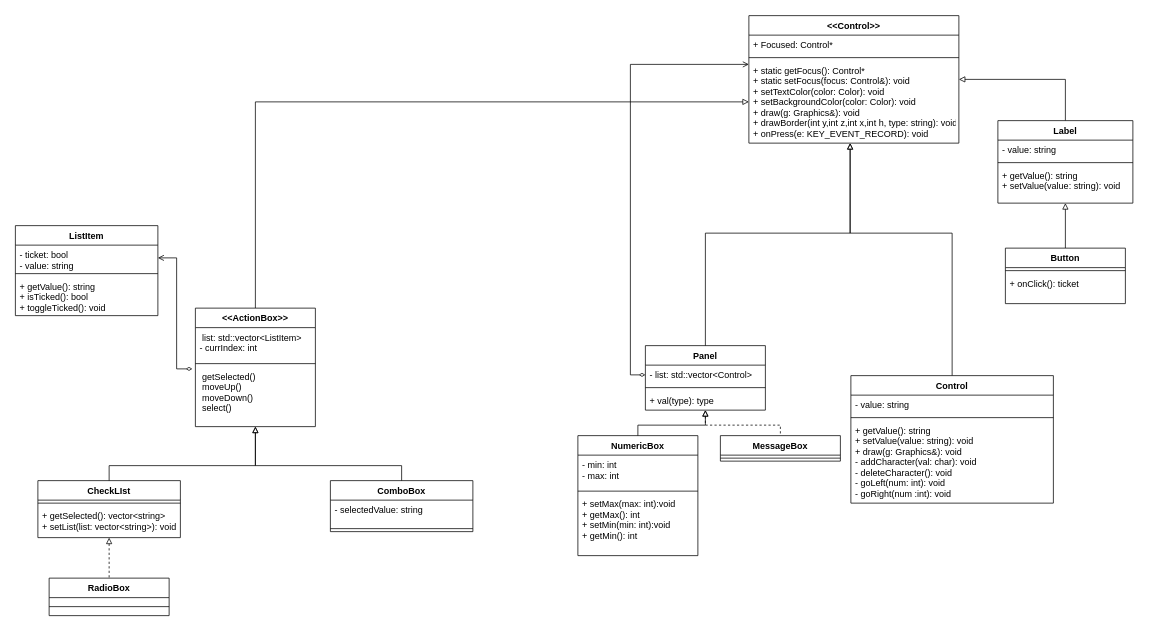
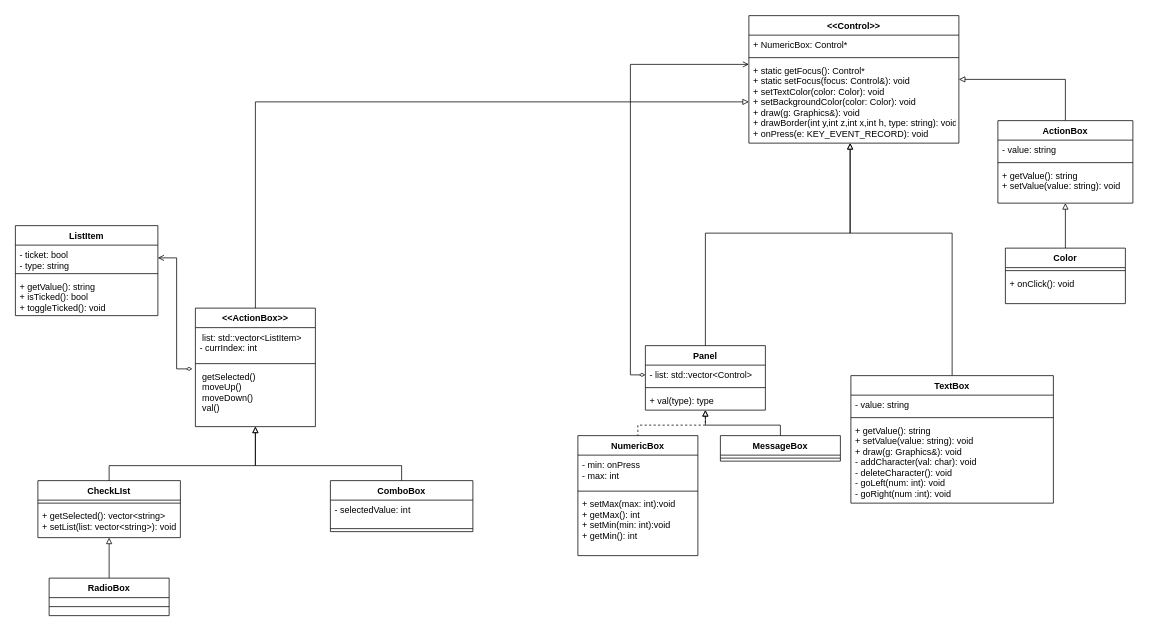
node "+ Focused: Control*": label "+ Focused: Control*" -> "+ NumericBox: Control*"
node "Label": label "Label" -> "ActionBox"
node "- ticket: bool - value: string": label "- ticket: bool - value: string" -> "- ticket: bool - type: string"
node "Button": label "Button" -> "Color"
node "+ onClick(): ticket": label "+ onClick(): ticket" -> "+ onClick(): void"
node "getSelected() moveUp() moveDown() select()": label "getSelected() moveUp() moveDown() select()" -> "getSelected() moveUp() moveDown() val()"
node "Control": label "Control" -> "TextBox"
edge "NumericBox" -> "Panel": style solid -> dashed
edge "MessageBox" -> "Panel": style dashed -> solid
node "- min: int - max: int": label "- min: int - max: int" -> "- min: onPress - max: int"
node "- selectedValue: string": label "- selectedValue: string" -> "- selectedValue: int"
edge "RadioBox" -> "CheckLIst": style dashed -> solid
